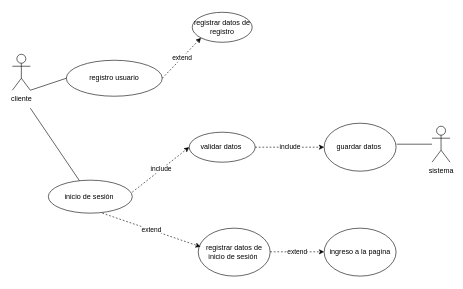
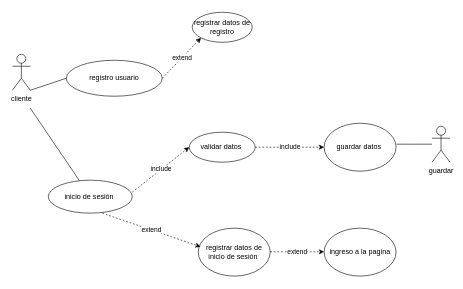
node "sistema": label "sistema" -> "guardar"
